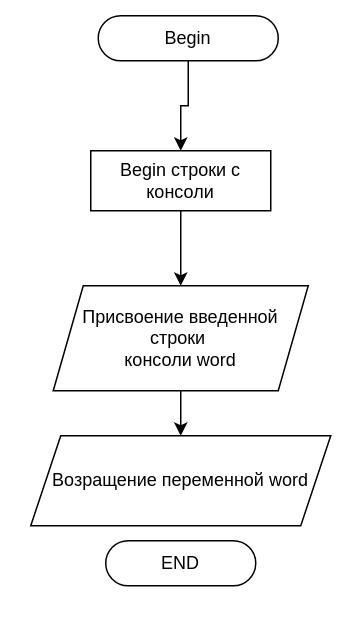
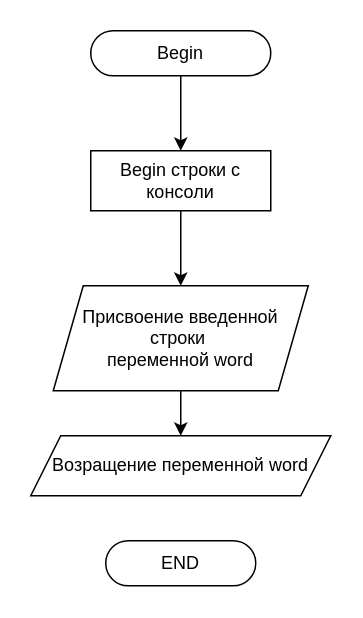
node "Вegin": moved (188, 38) -> (181, 53)
node "Присвоение введенной строки консоли word": label "Присвоение введенной строки консоли word" -> "Присвоение введенной строки переменной word"
node "Возращение переменной word": size 300x90 -> 300x60
